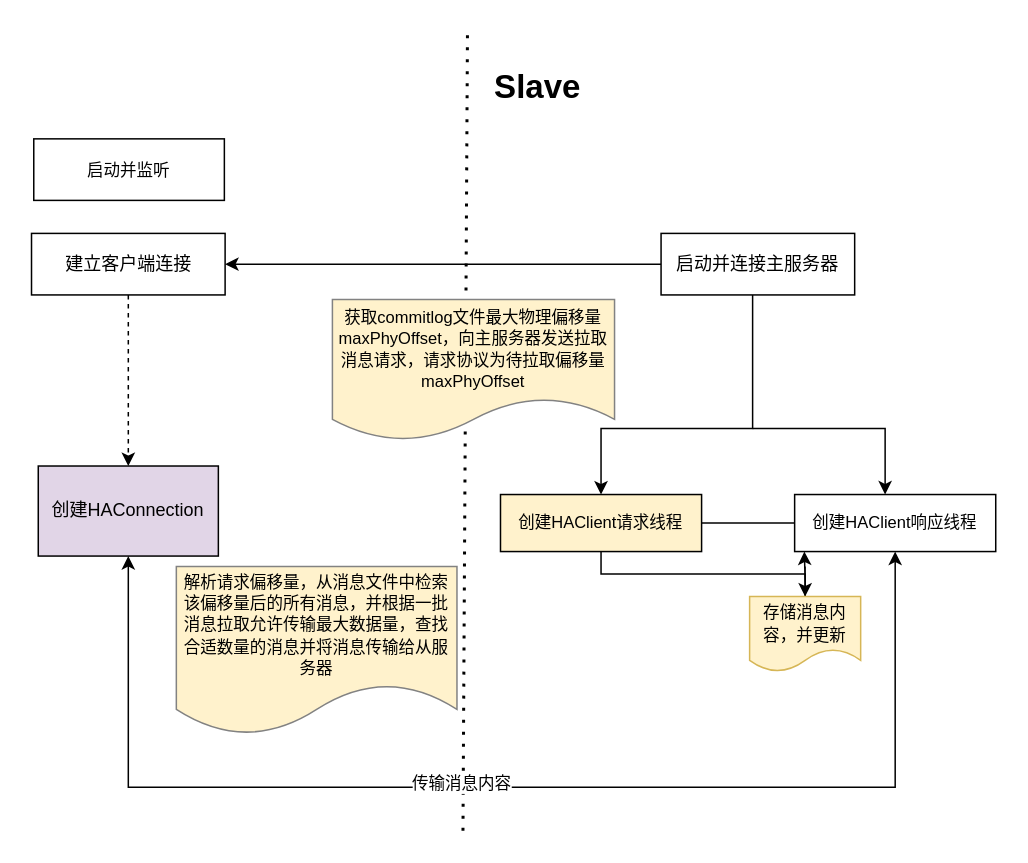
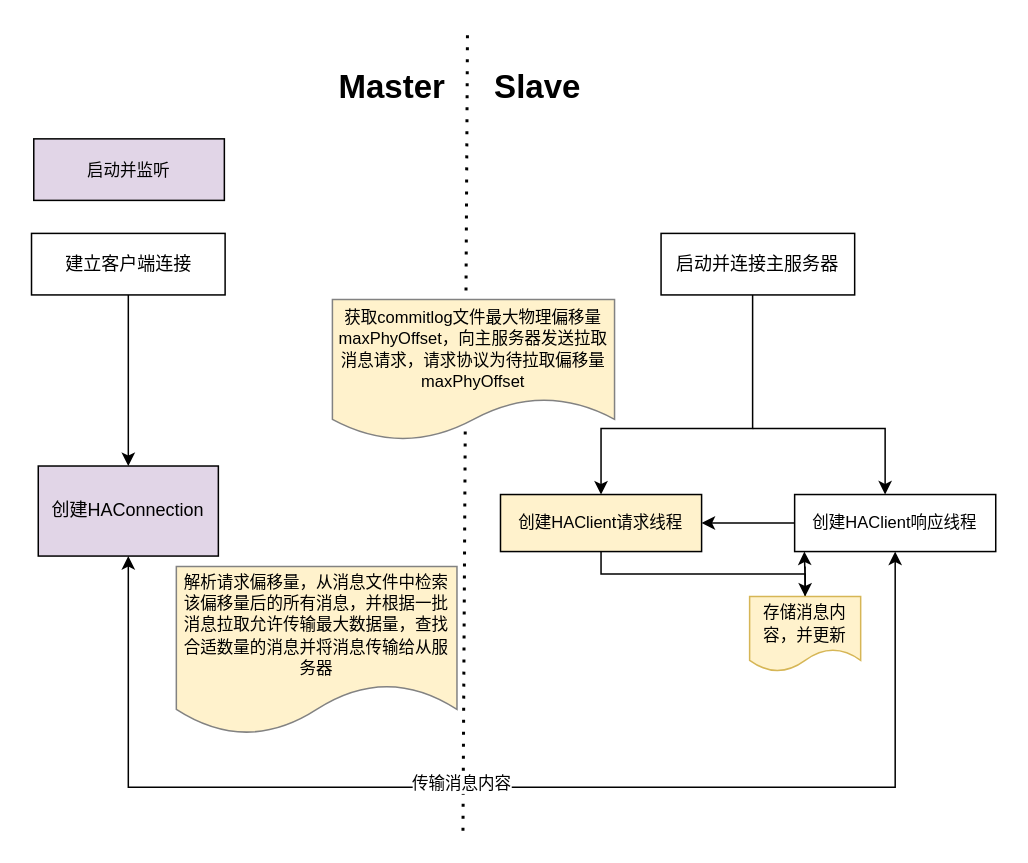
node "Master": added
node "启动并监听": fillcolor #ffffff -> #e1d5e7
edge "启动并连接主服务器" -> "建立客户端连接": removed
edge "建立客户端连接" -> "创建HAConnection": style dashed -> solid
edge "创建HAClient请求线程" -- "创建HAClient响应线程": arrowhead none -> classic
